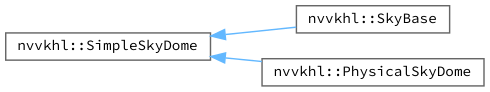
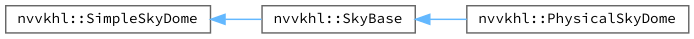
edge "nvvkhl::PhysicalSkyDome" -> "nvvkhl::SimpleSkyDome": now "nvvkhl::PhysicalSkyDome" -> "nvvkhl::SkyBase"
